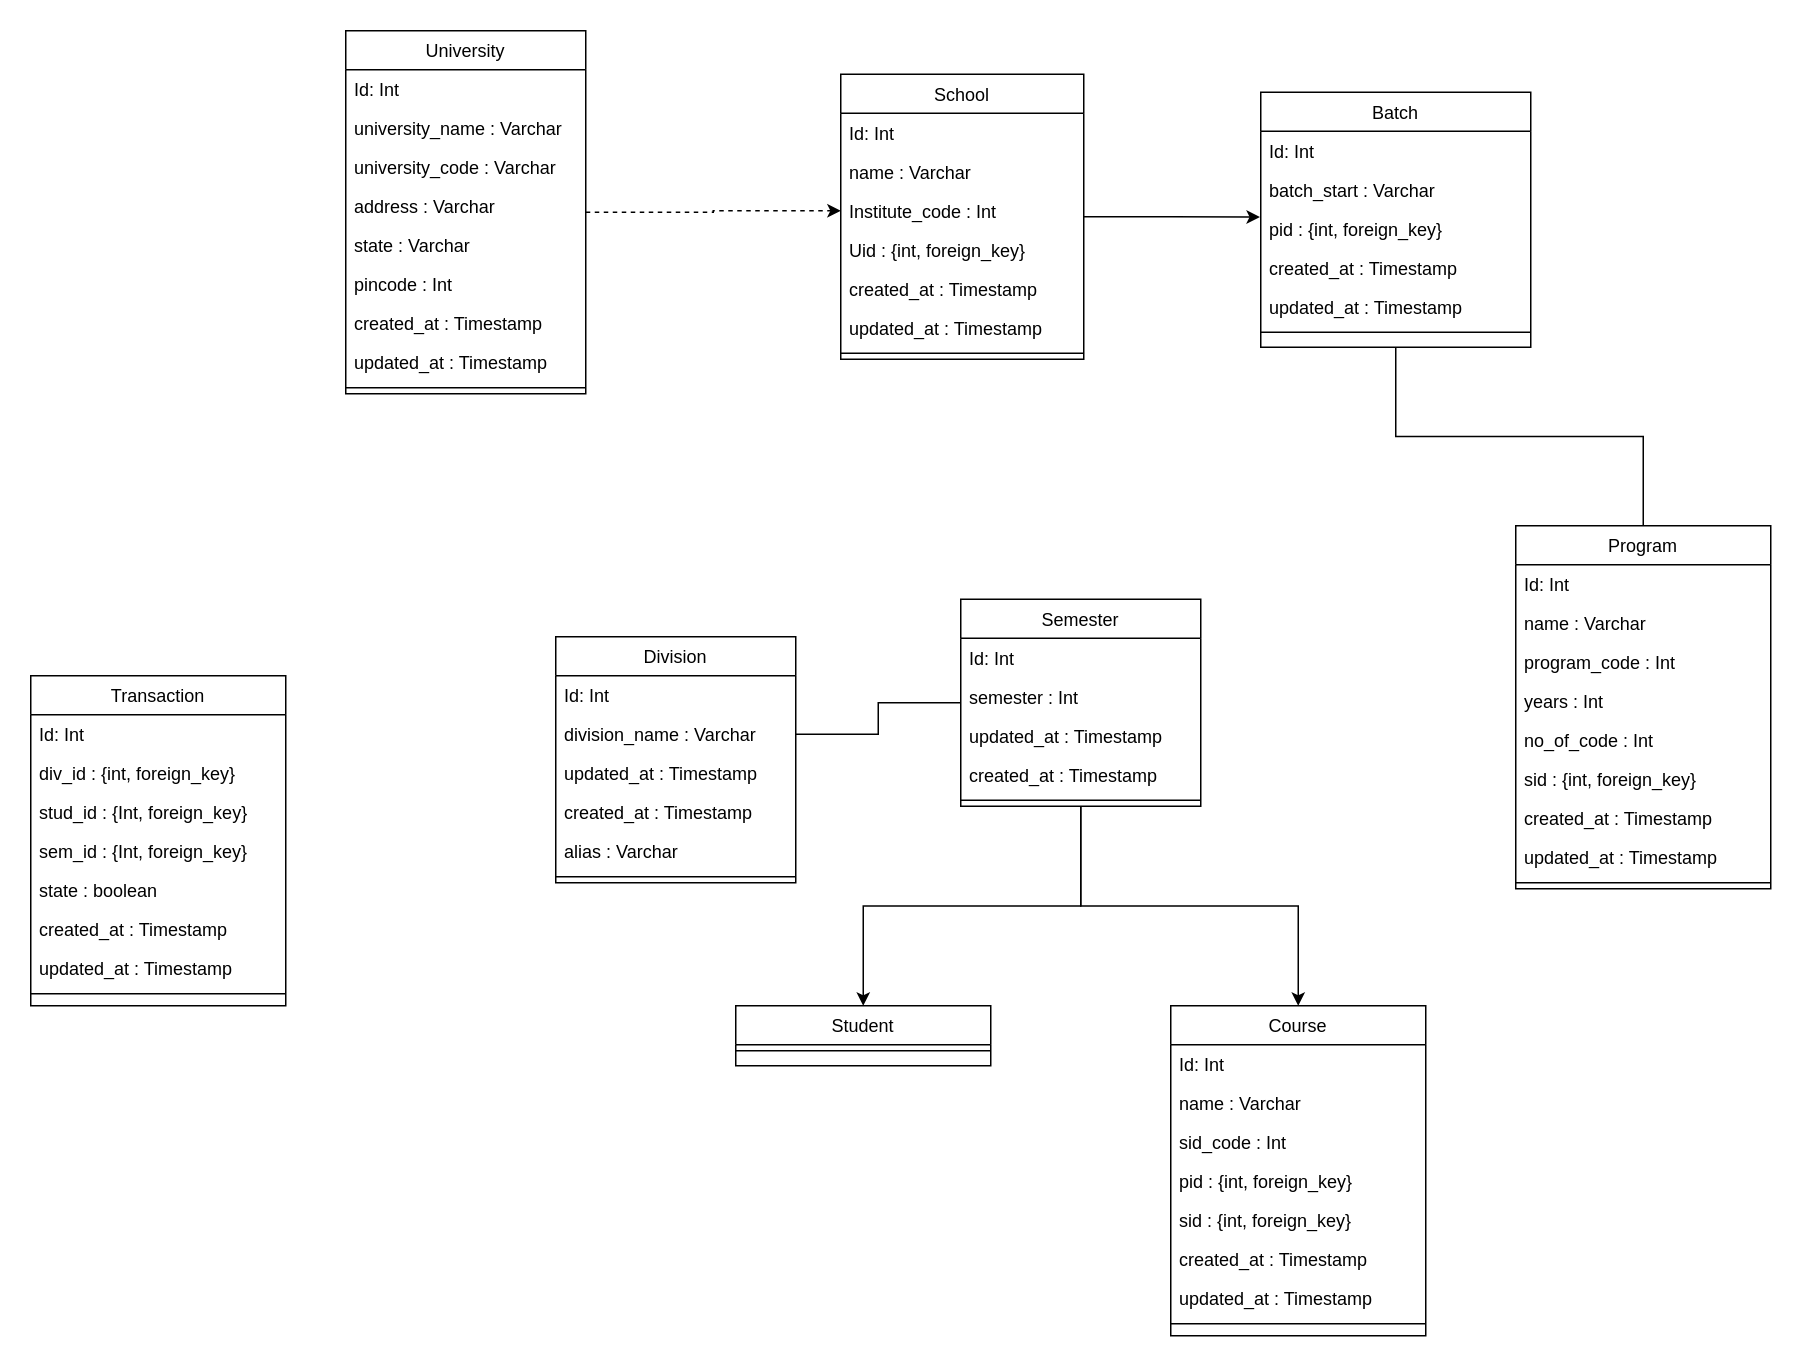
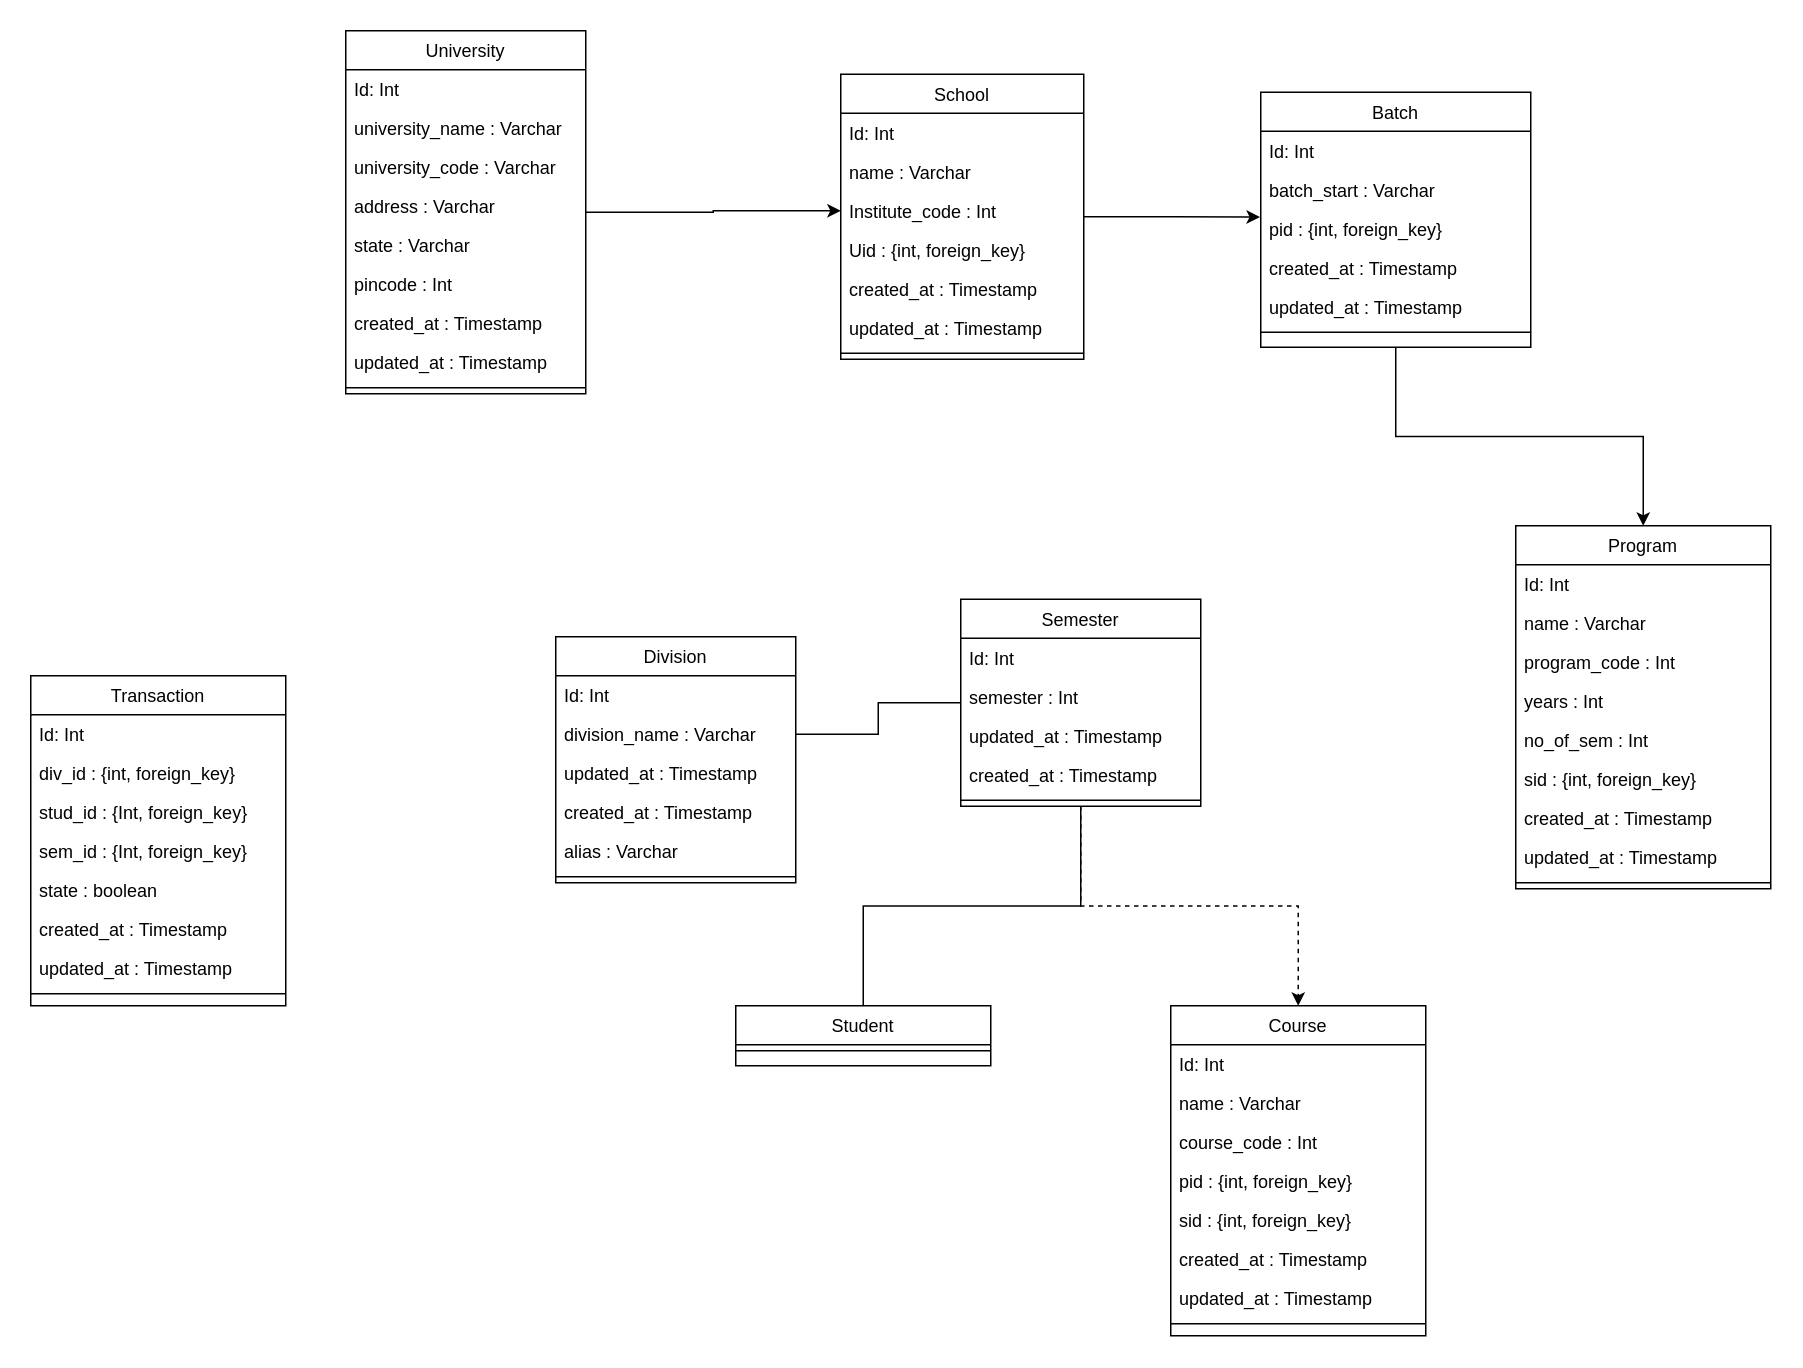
edge "University" -> "Institute_code : Int": style dashed -> solid
edge "Batch" -- "Program": arrowhead none -> classic
node "no_of_code : Int": label "no_of_code : Int" -> "no_of_sem : Int"
edge "Semester" -> "Course": style solid -> dashed
edge "Semester" -> "Student": arrowhead classic -> none
node "sid_code : Int": label "sid_code : Int" -> "course_code : Int"
